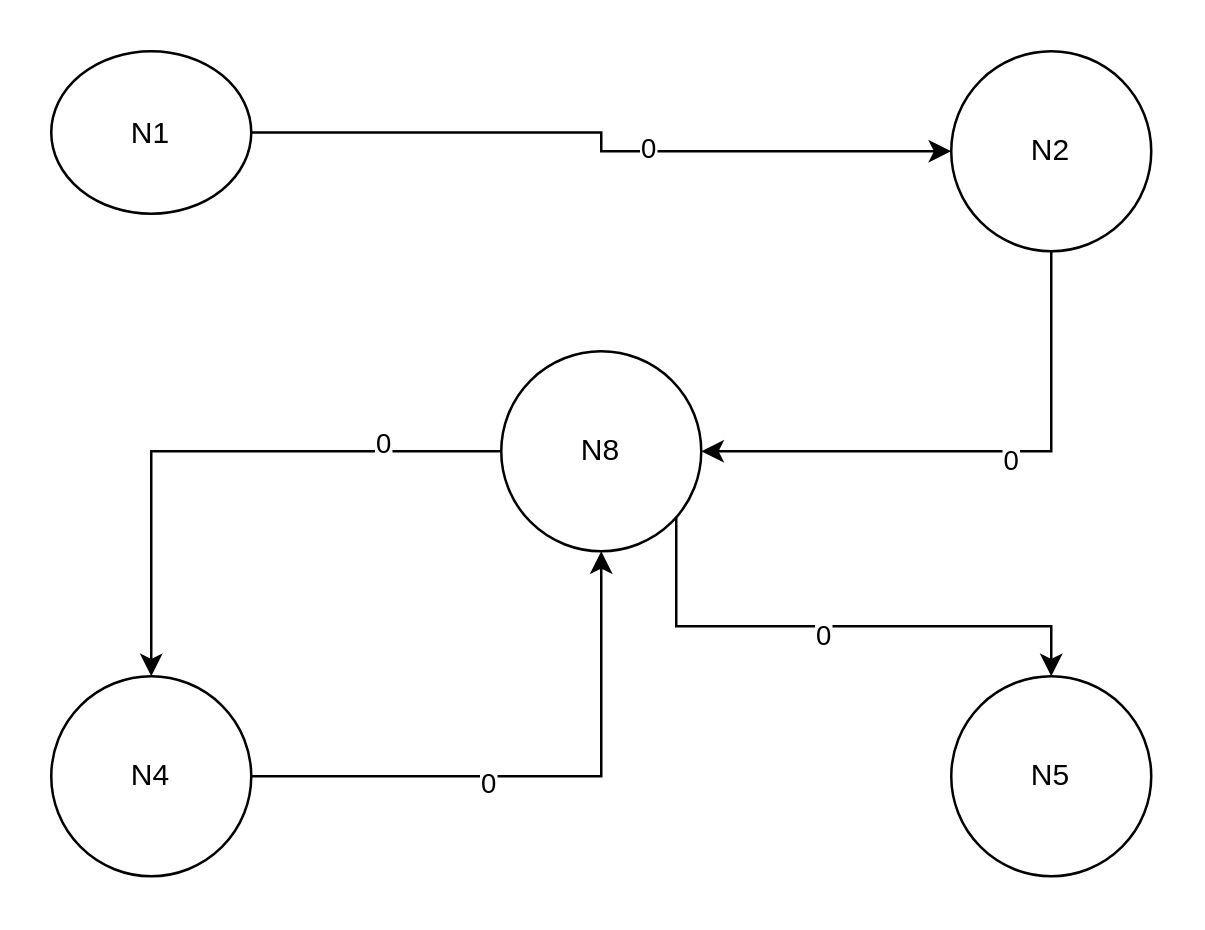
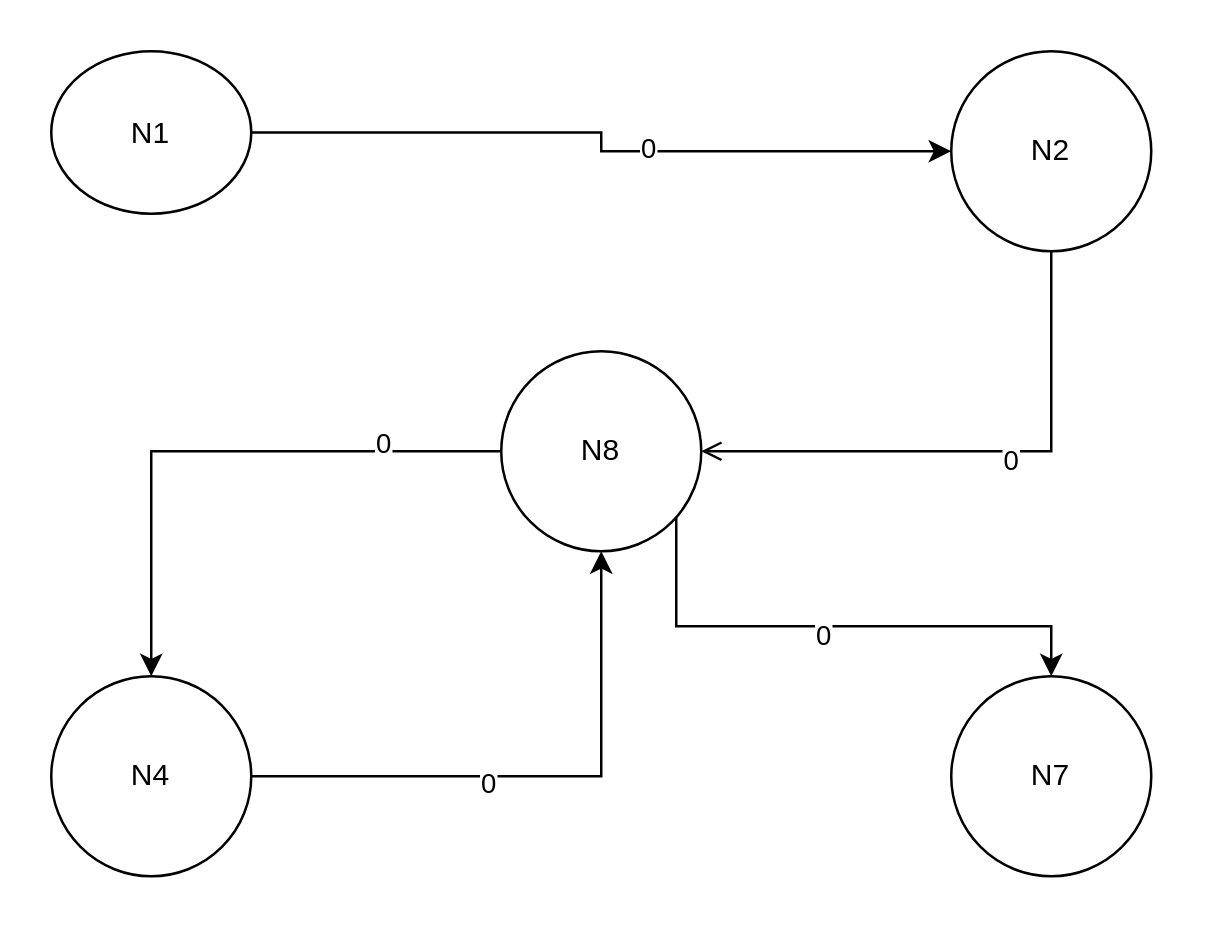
edge "N2" -> "N8": arrowhead classic -> open
node "N5": label "N5" -> "N7"
